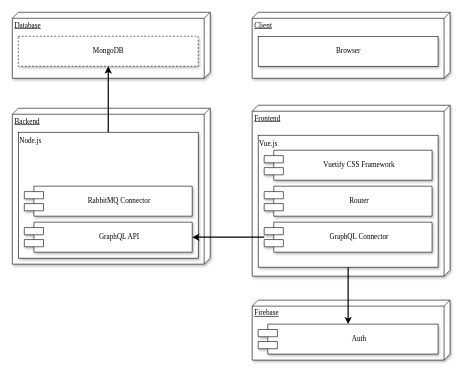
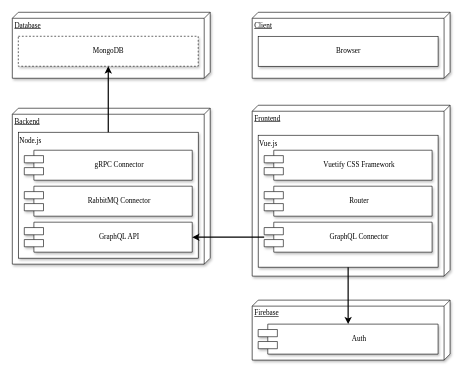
node "gRPC Connector": added
